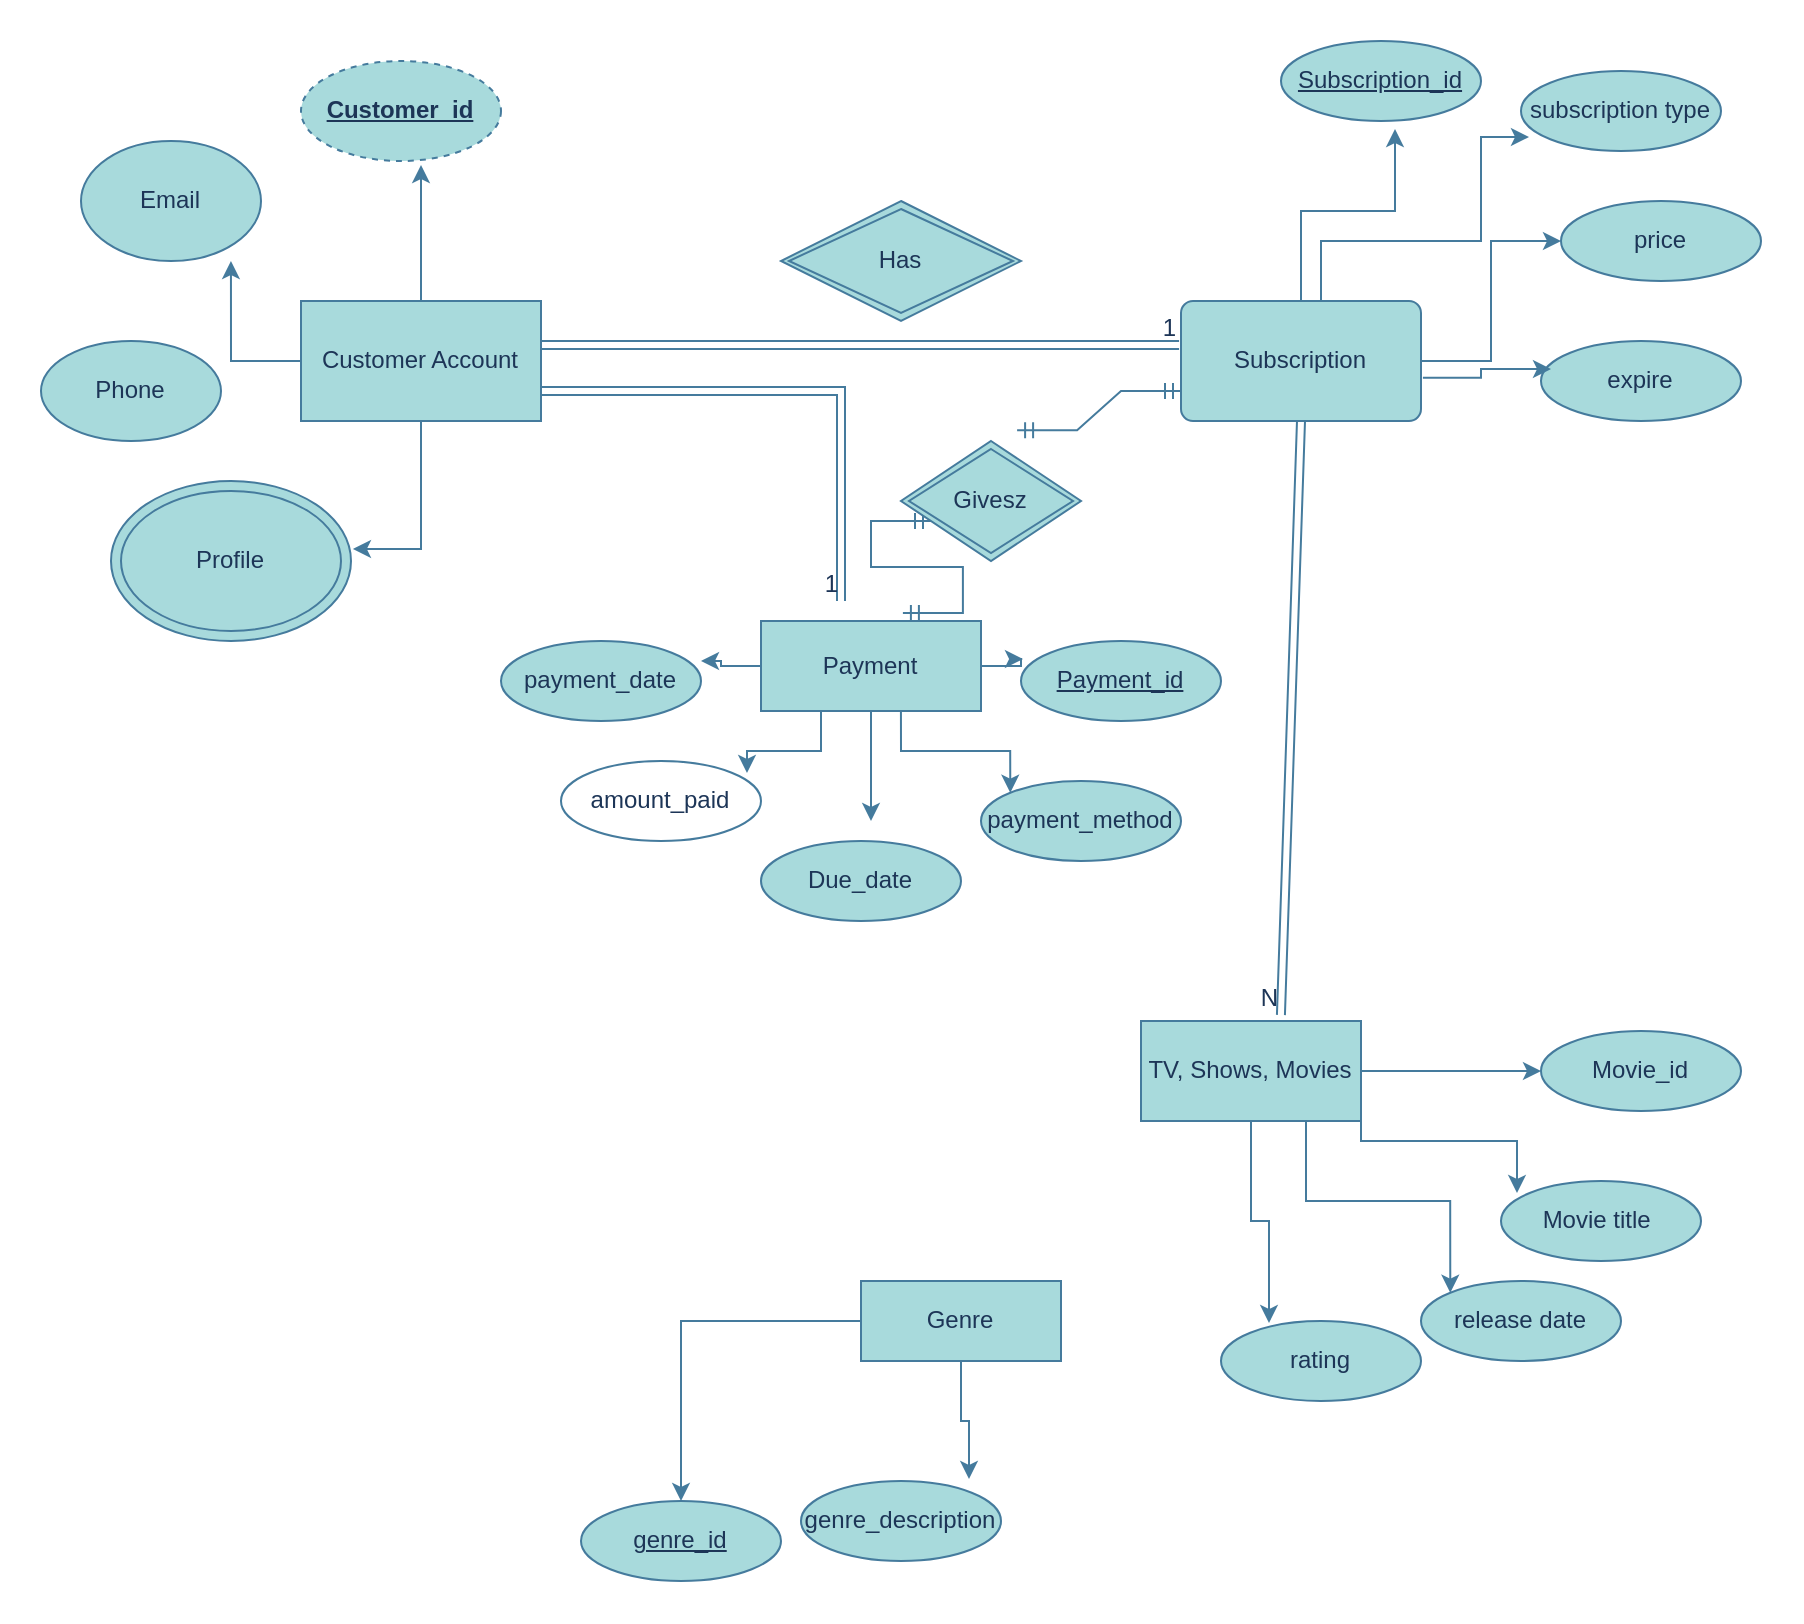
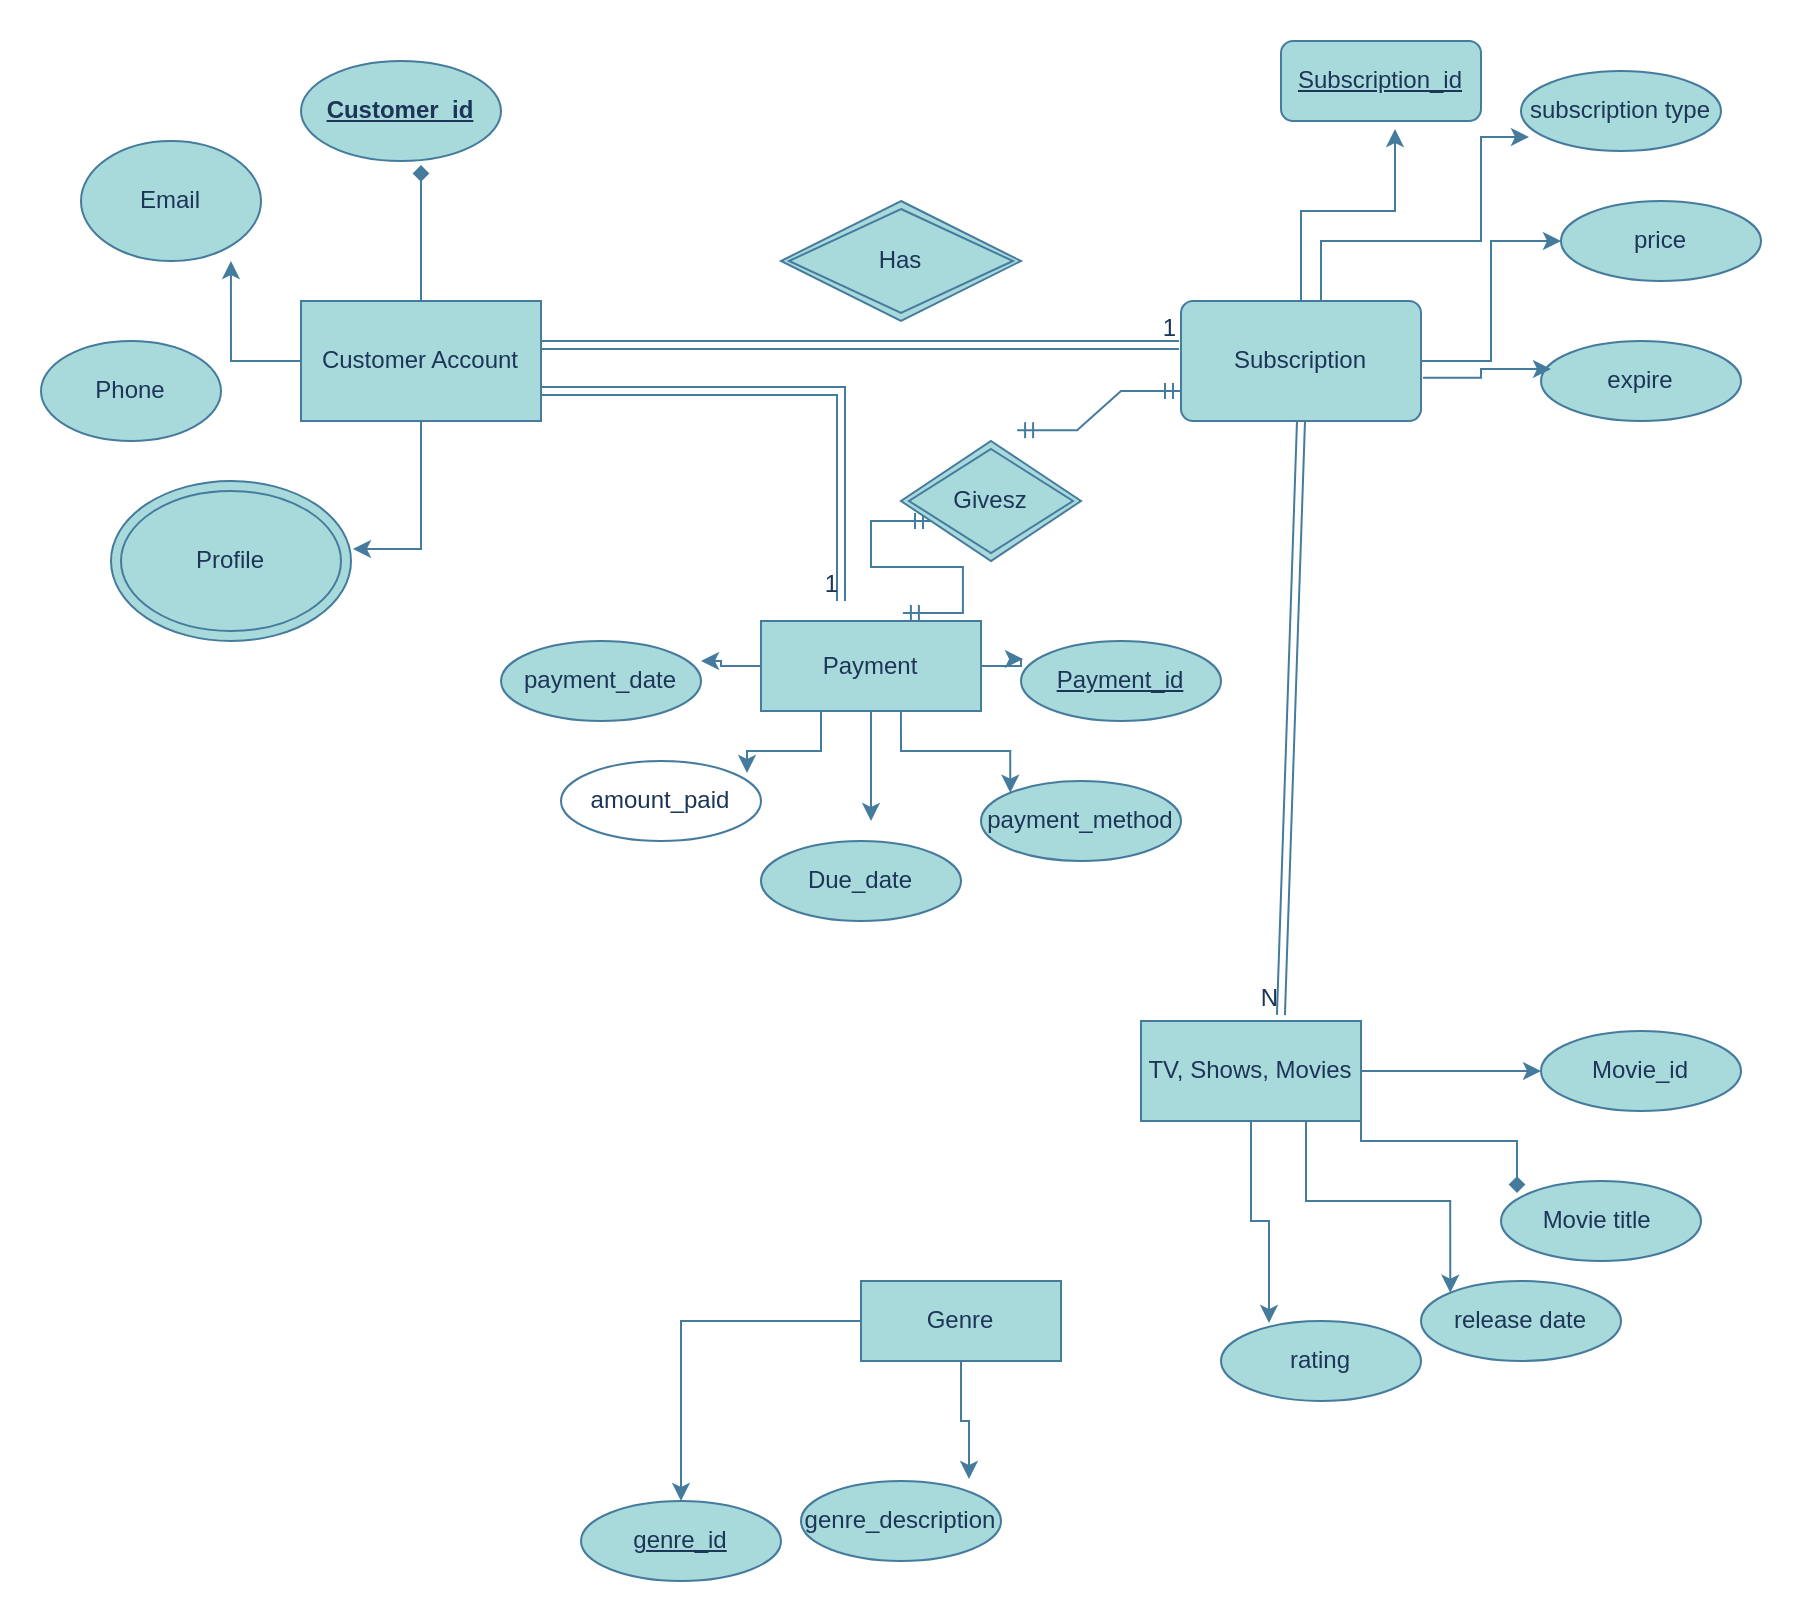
node "Subscription_id": shape ellipse -> rounded rectangle
node "Customer_id": style dashed -> solid
edge "Customer Account" -> "Customer_id": arrowhead classic -> diamond
edge "TV, Shows, Movies" -> "Movie title": arrowhead classic -> diamond
